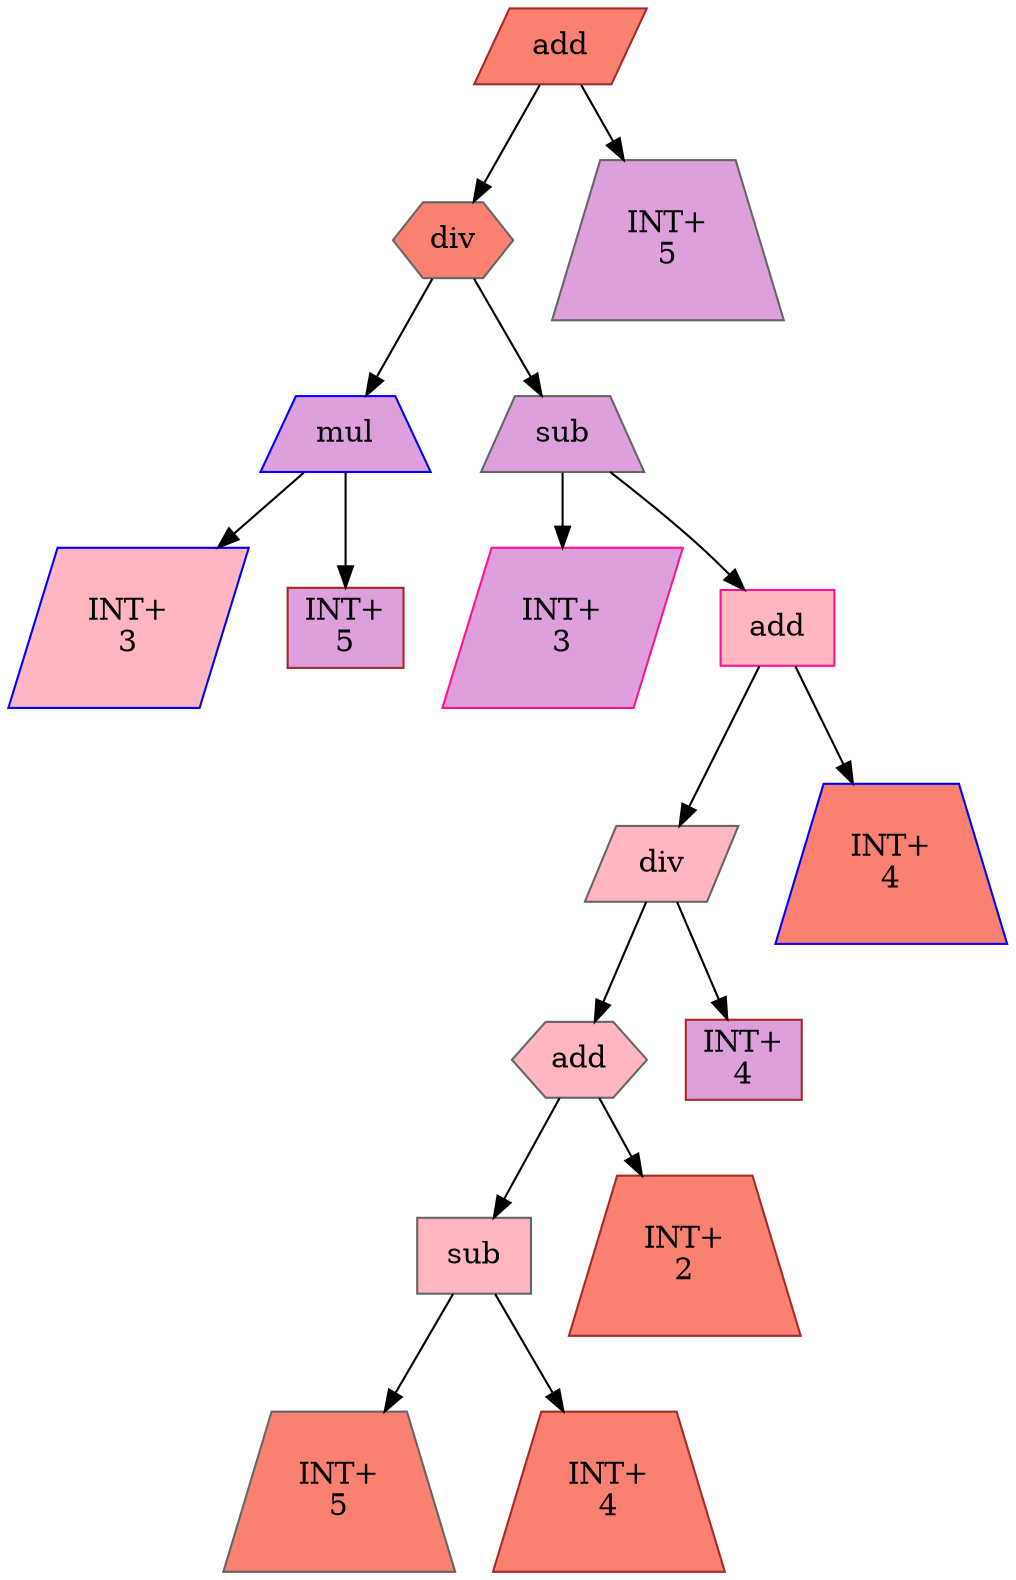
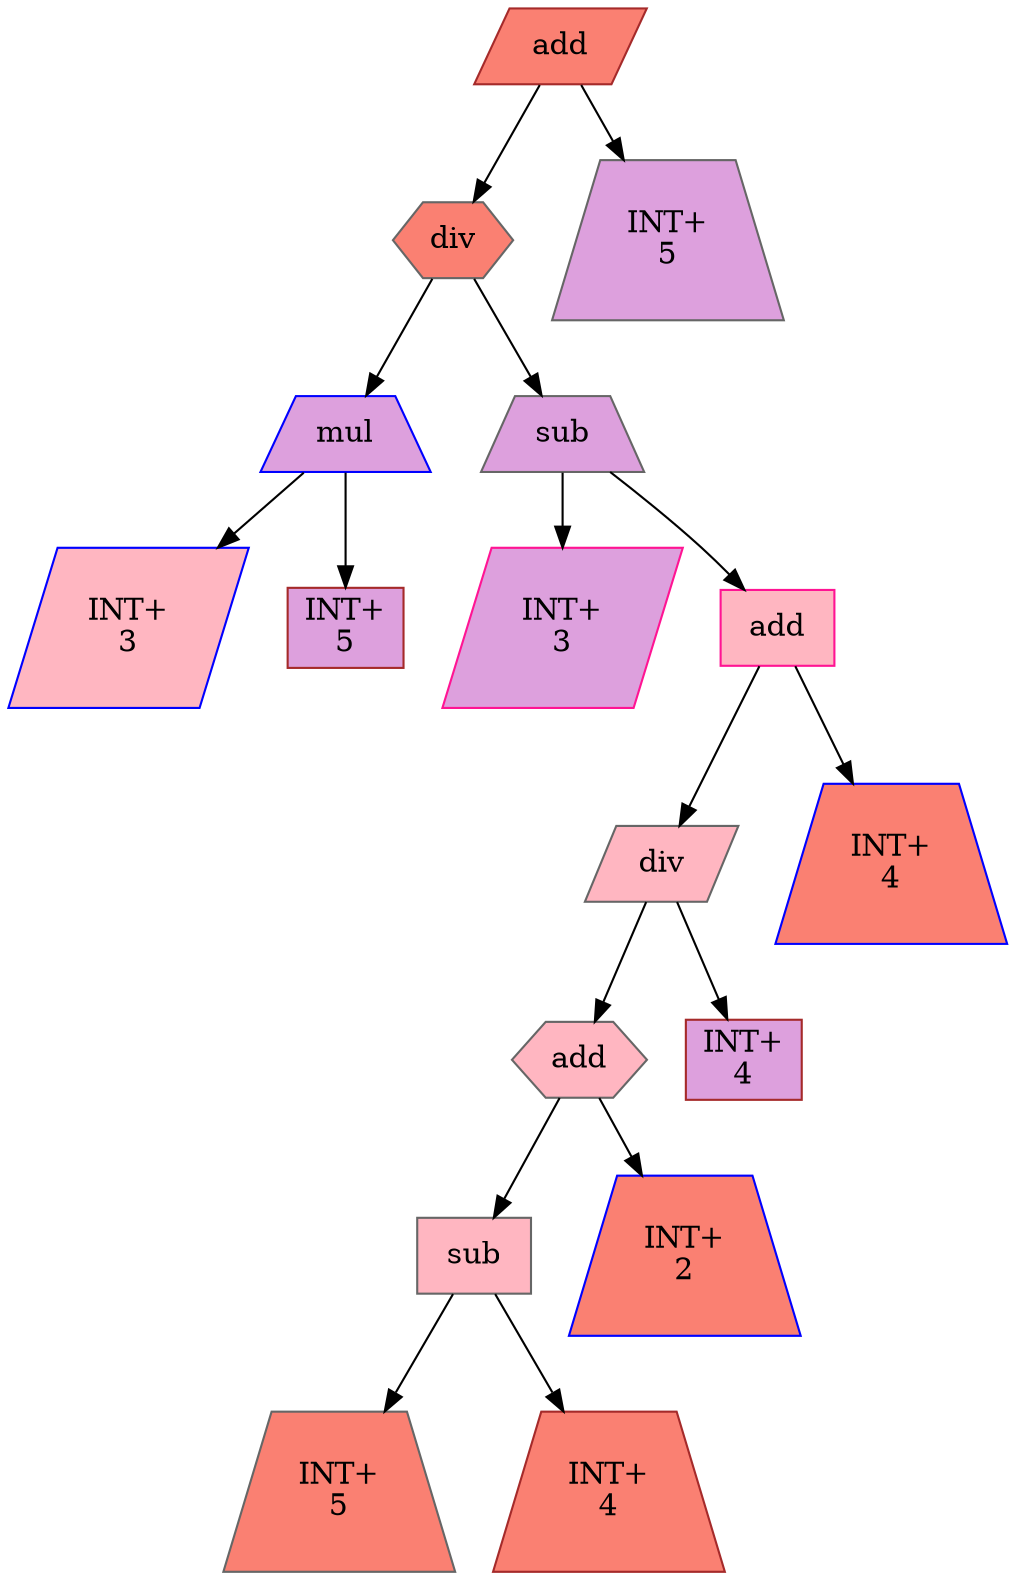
node "INT+ 2": color brown -> blue
